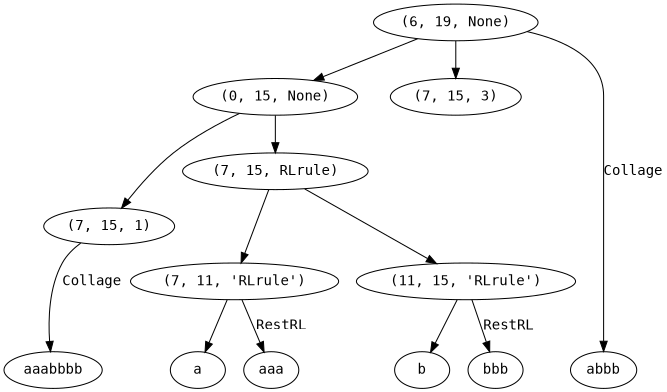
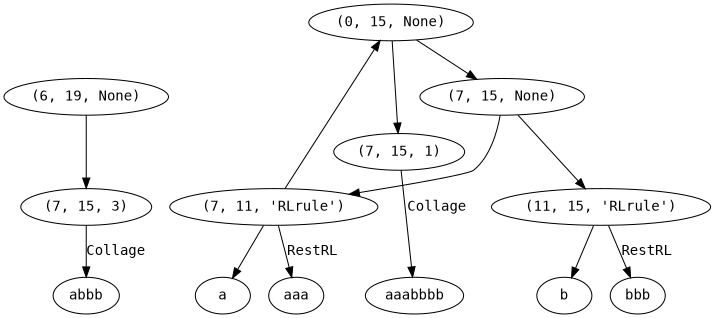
edge "(6, 19, None)" -> "(0, 15, None)": now "(7, 11, 'RLrule')" -> "(0, 15, None)"
edge "(6, 19, None)" -> "abbb": now "(7, 15, 3)" -> "abbb"
node "(7, 15, RLrule)": label "(7, 15, RLrule)" -> "(7, 15, None)"
